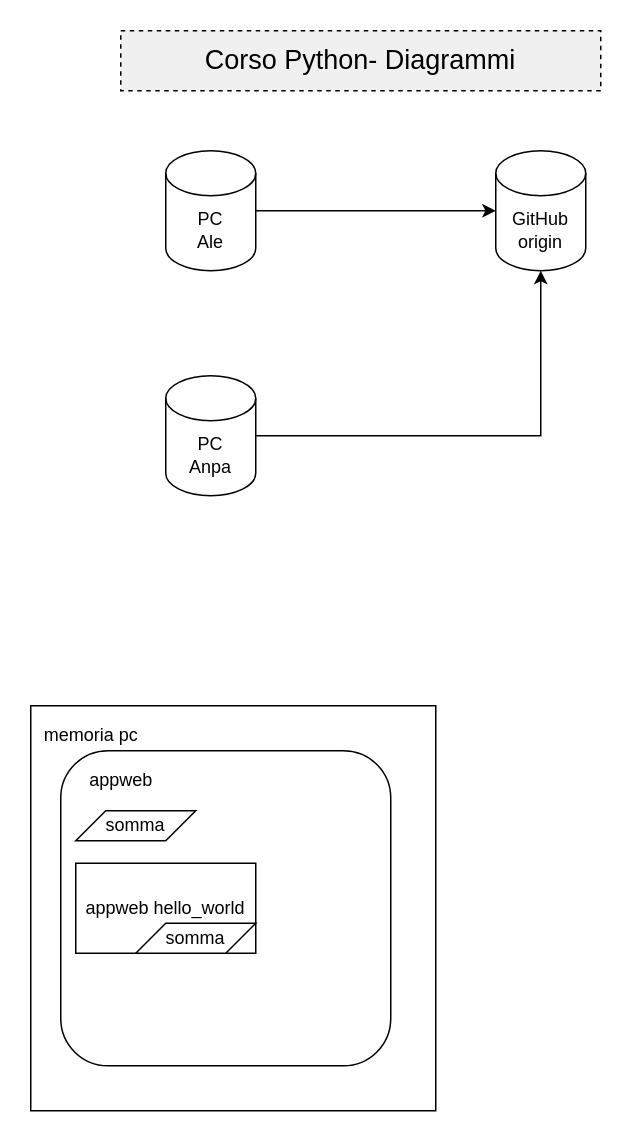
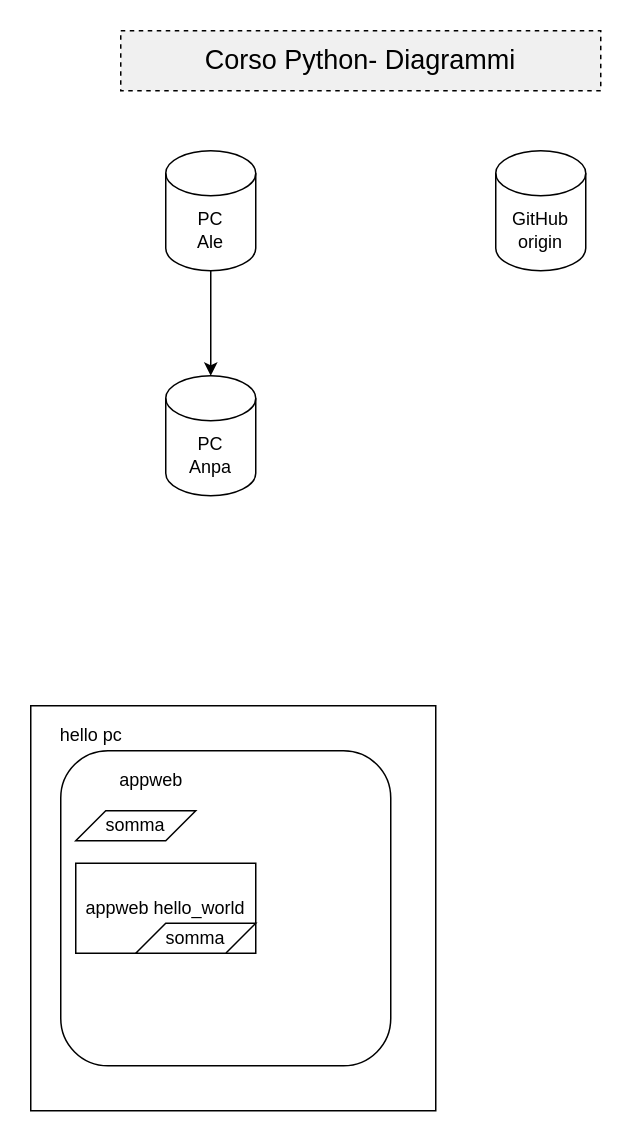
edge "PC Ale" -> "GitHub origin": now "PC Ale" -> "PC Anpa"
edge "PC Anpa" -> "GitHub origin": removed
node "memoria pc": label "memoria pc" -> "hello pc"
node "appweb": moved (121, 781) -> (151, 781)
